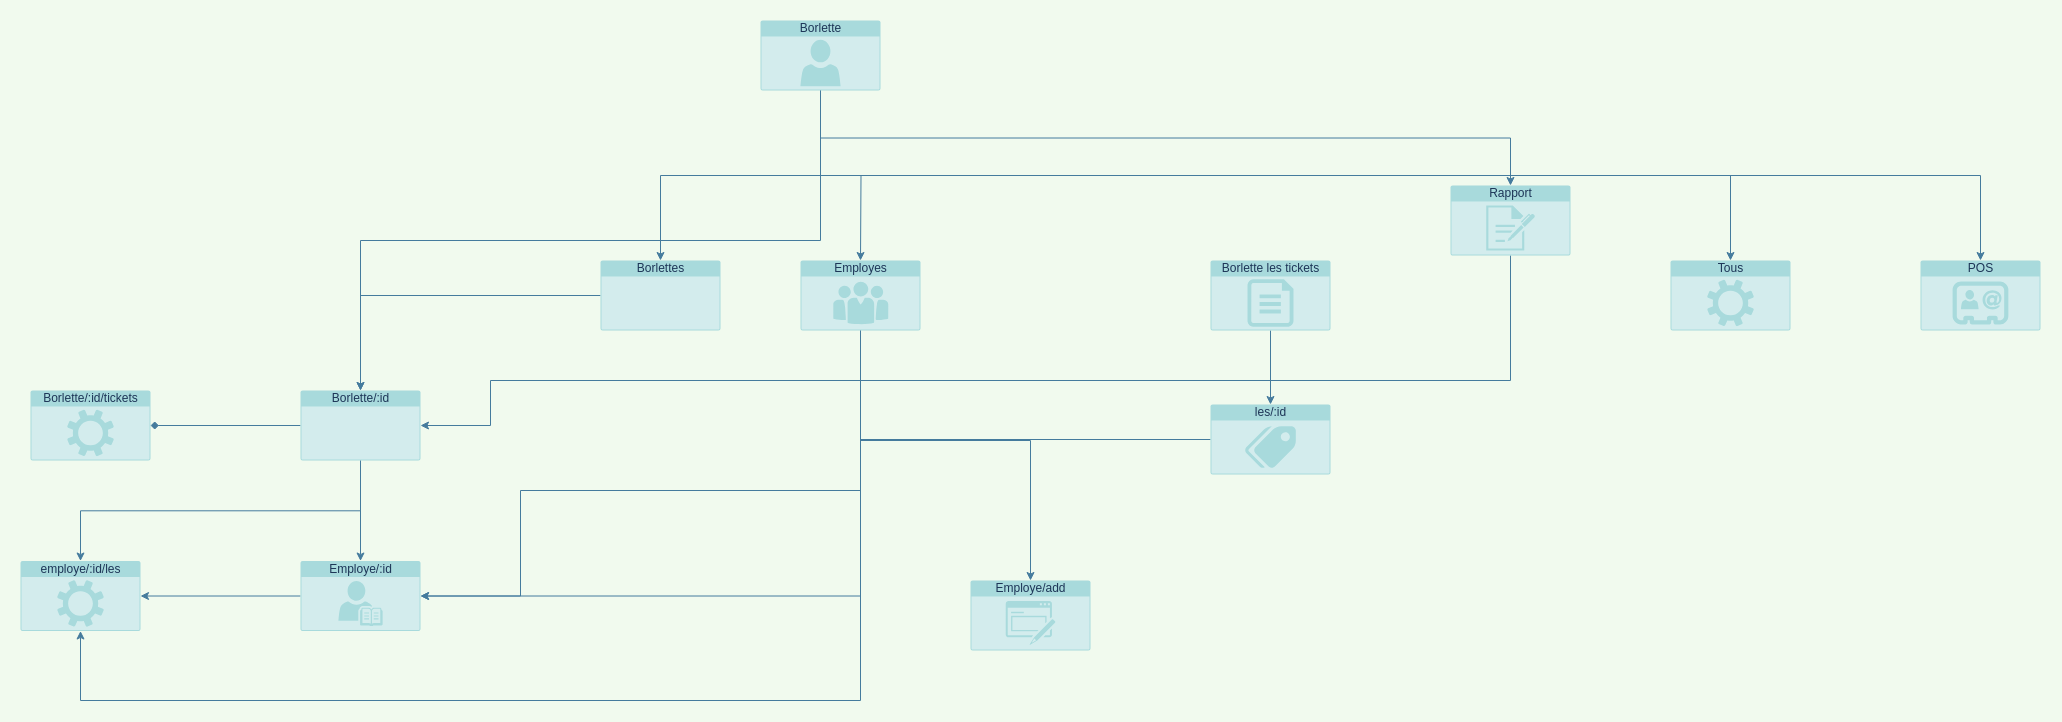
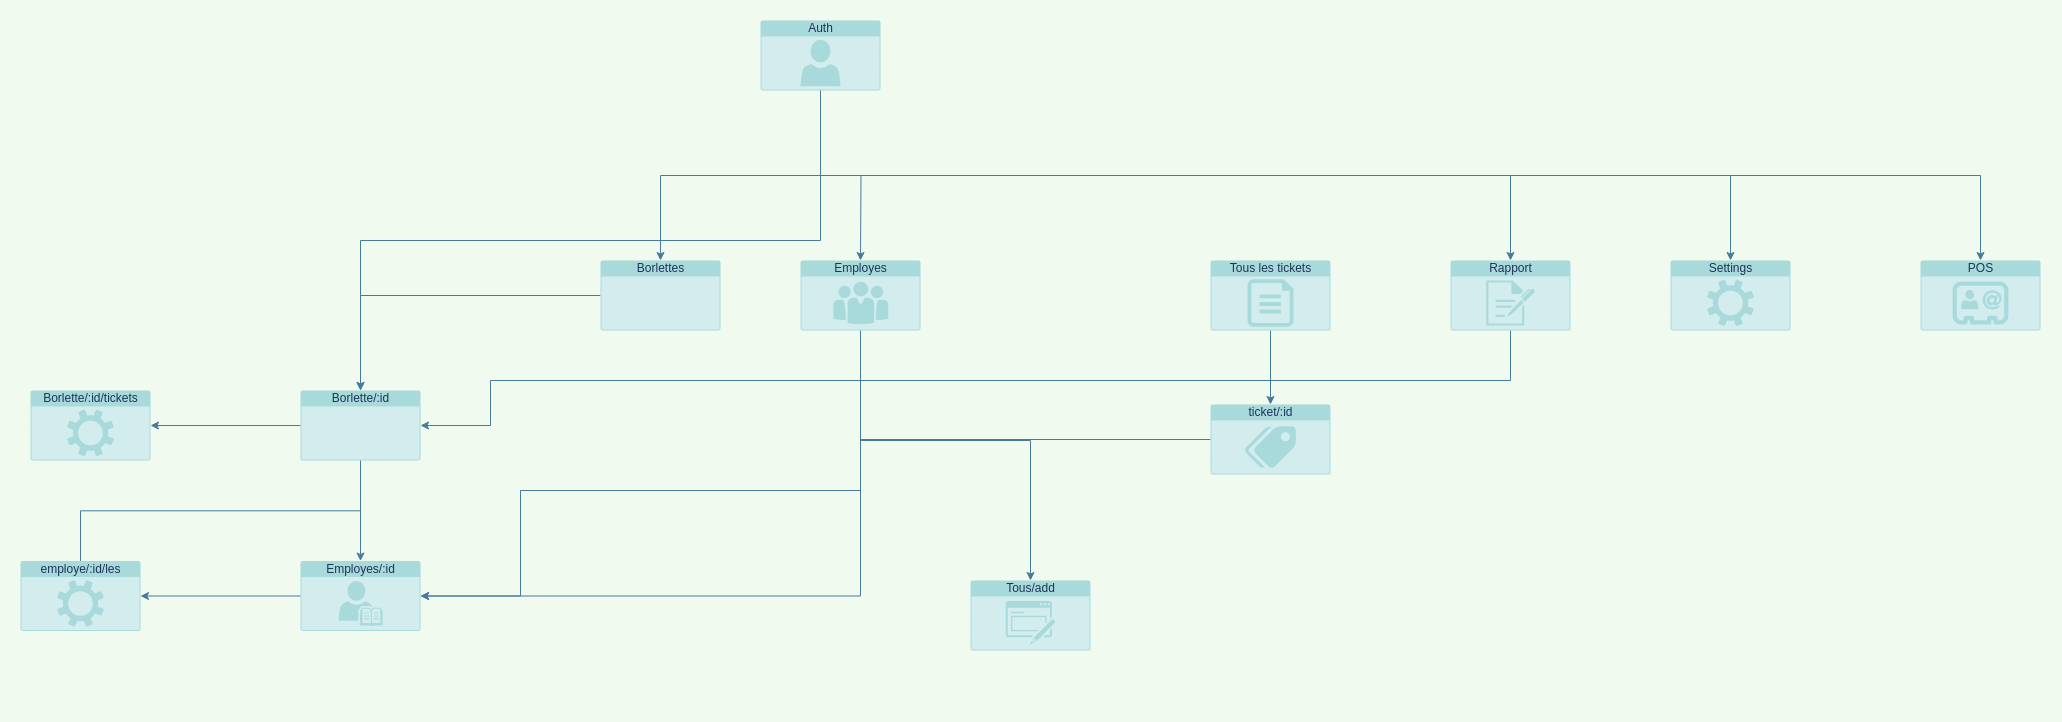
node "Borlette": label "Borlette" -> "Auth"
node "Rapport": moved (1511, 221) -> (1511, 296)
node "Borlette les tickets": label "Borlette les tickets" -> "Tous les tickets"
node "Tous": label "Tous" -> "Settings"
node "les/:id": label "les/:id" -> "ticket/:id"
edge "Borlette/:id" -> "Borlette/:id/tickets": arrowhead diamond -> classic
edge "Borlette/:id" -> "employe/:id/les": arrowhead classic -> none
node "Employe/:id": label "Employe/:id" -> "Employes/:id"
node "Employe/add": label "Employe/add" -> "Tous/add"
edge "Employes" -> "employe/:id/les": removed
